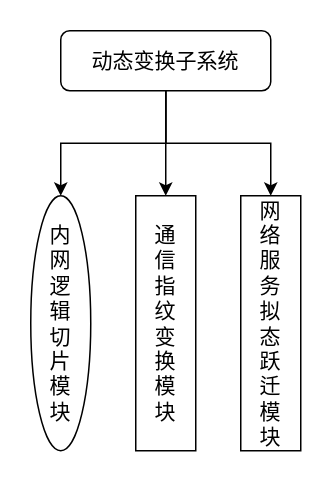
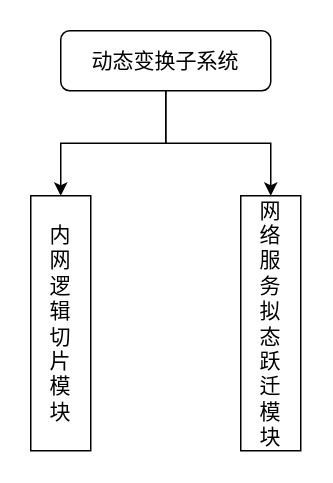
edge "动态变换子系统" -> "通 信 指 纹 变 换 模 块": removed
node "内 网 逻 辑 切 片 模 块": shape ellipse -> rectangle
node "通 信 指 纹 变 换 模 块": removed
